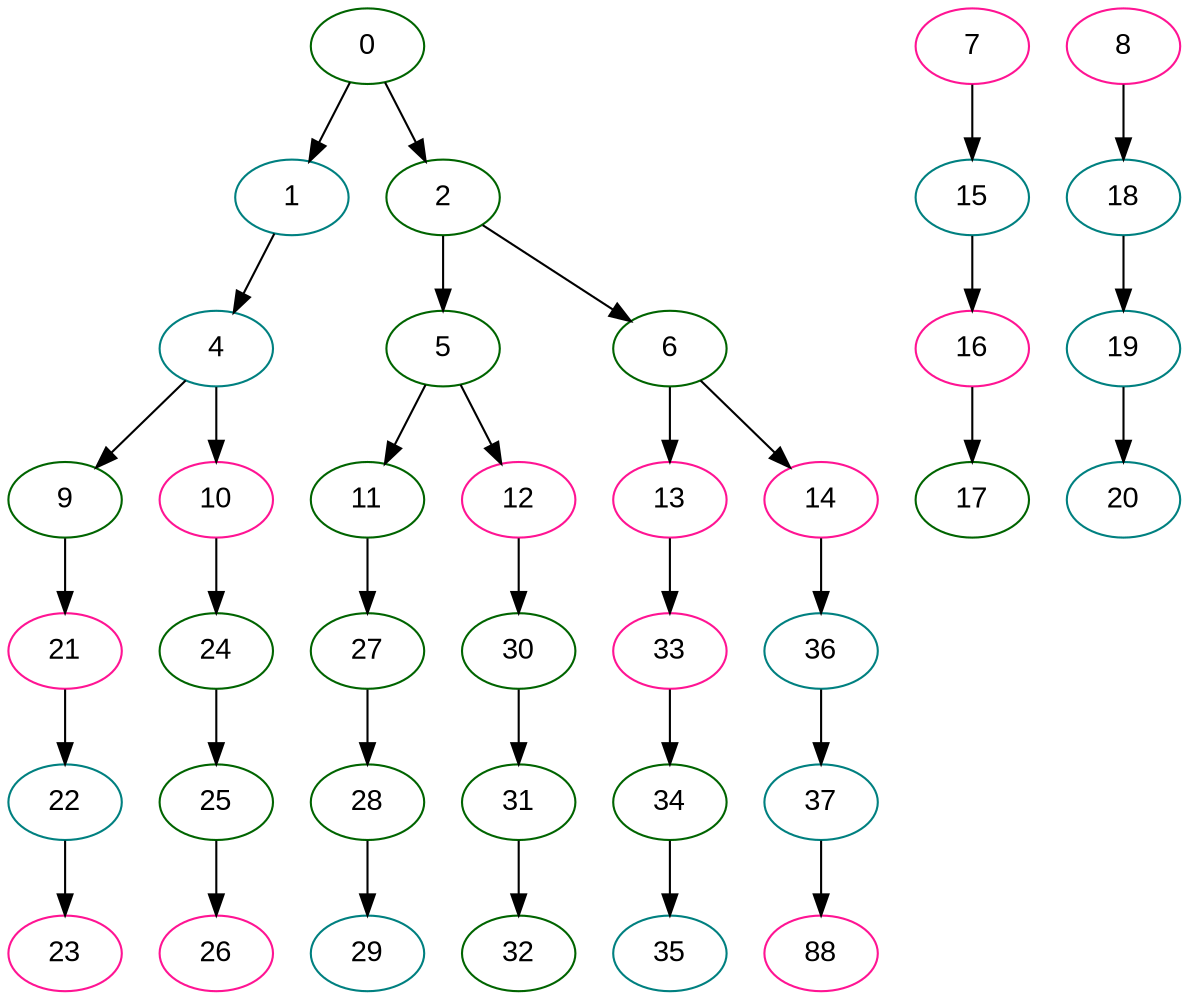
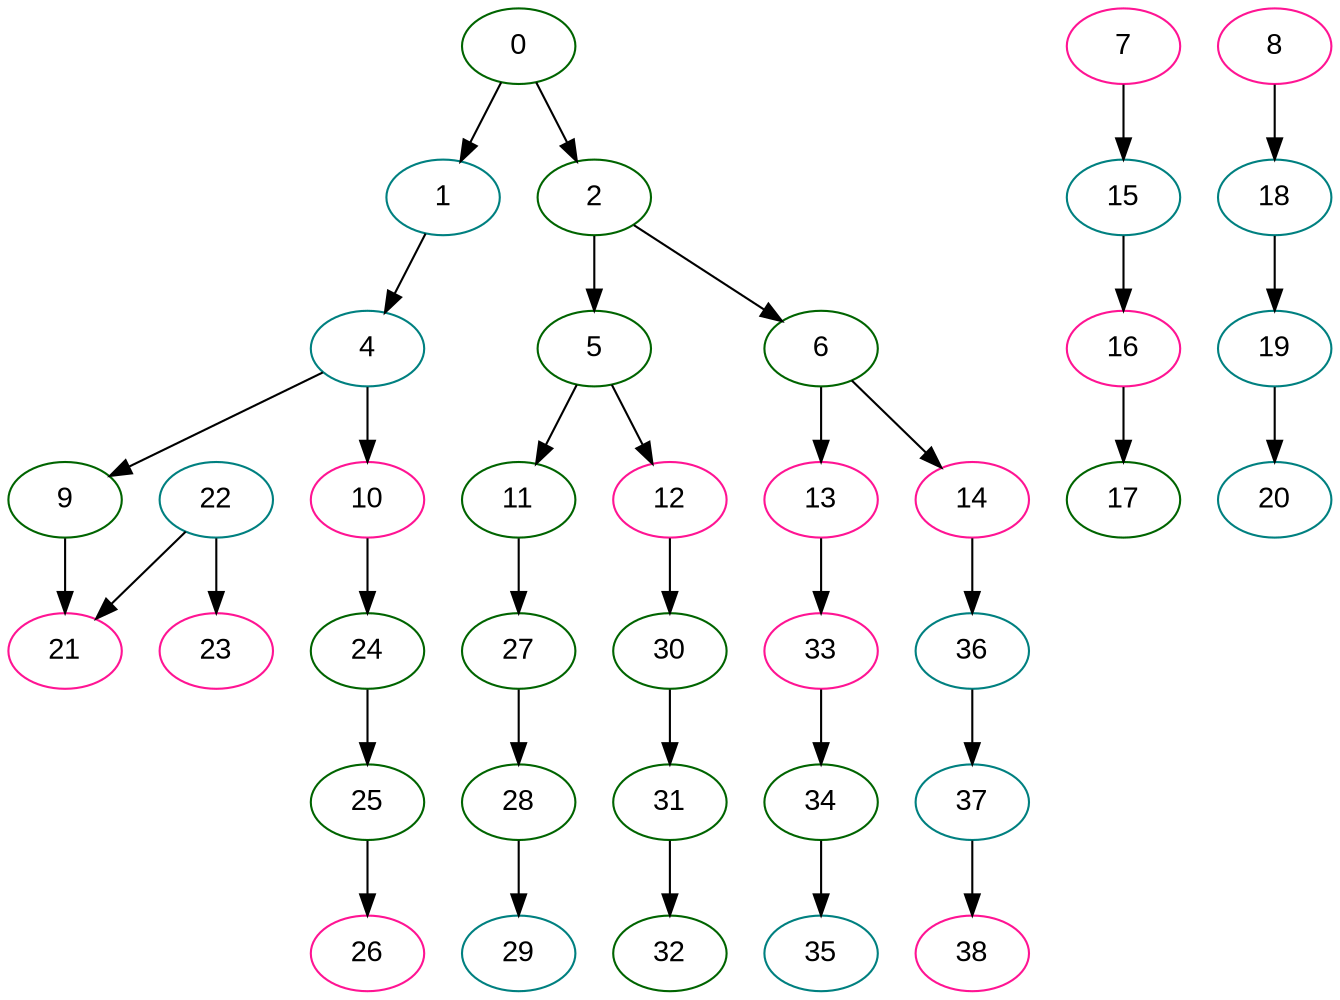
edge "21" -> "22": reversed
node "88": label "88" -> "38"
